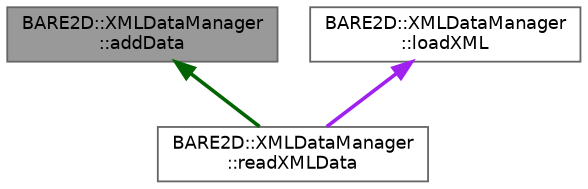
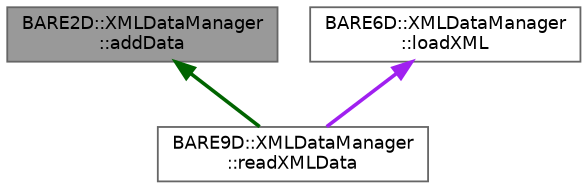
node "BARE2D::XMLDataManager ::loadXML": label "BARE2D::XMLDataManager ::loadXML" -> "BARE6D::XMLDataManager ::loadXML"
node "BARE2D::XMLDataManager ::readXMLData": label "BARE2D::XMLDataManager ::readXMLData" -> "BARE9D::XMLDataManager ::readXMLData"
